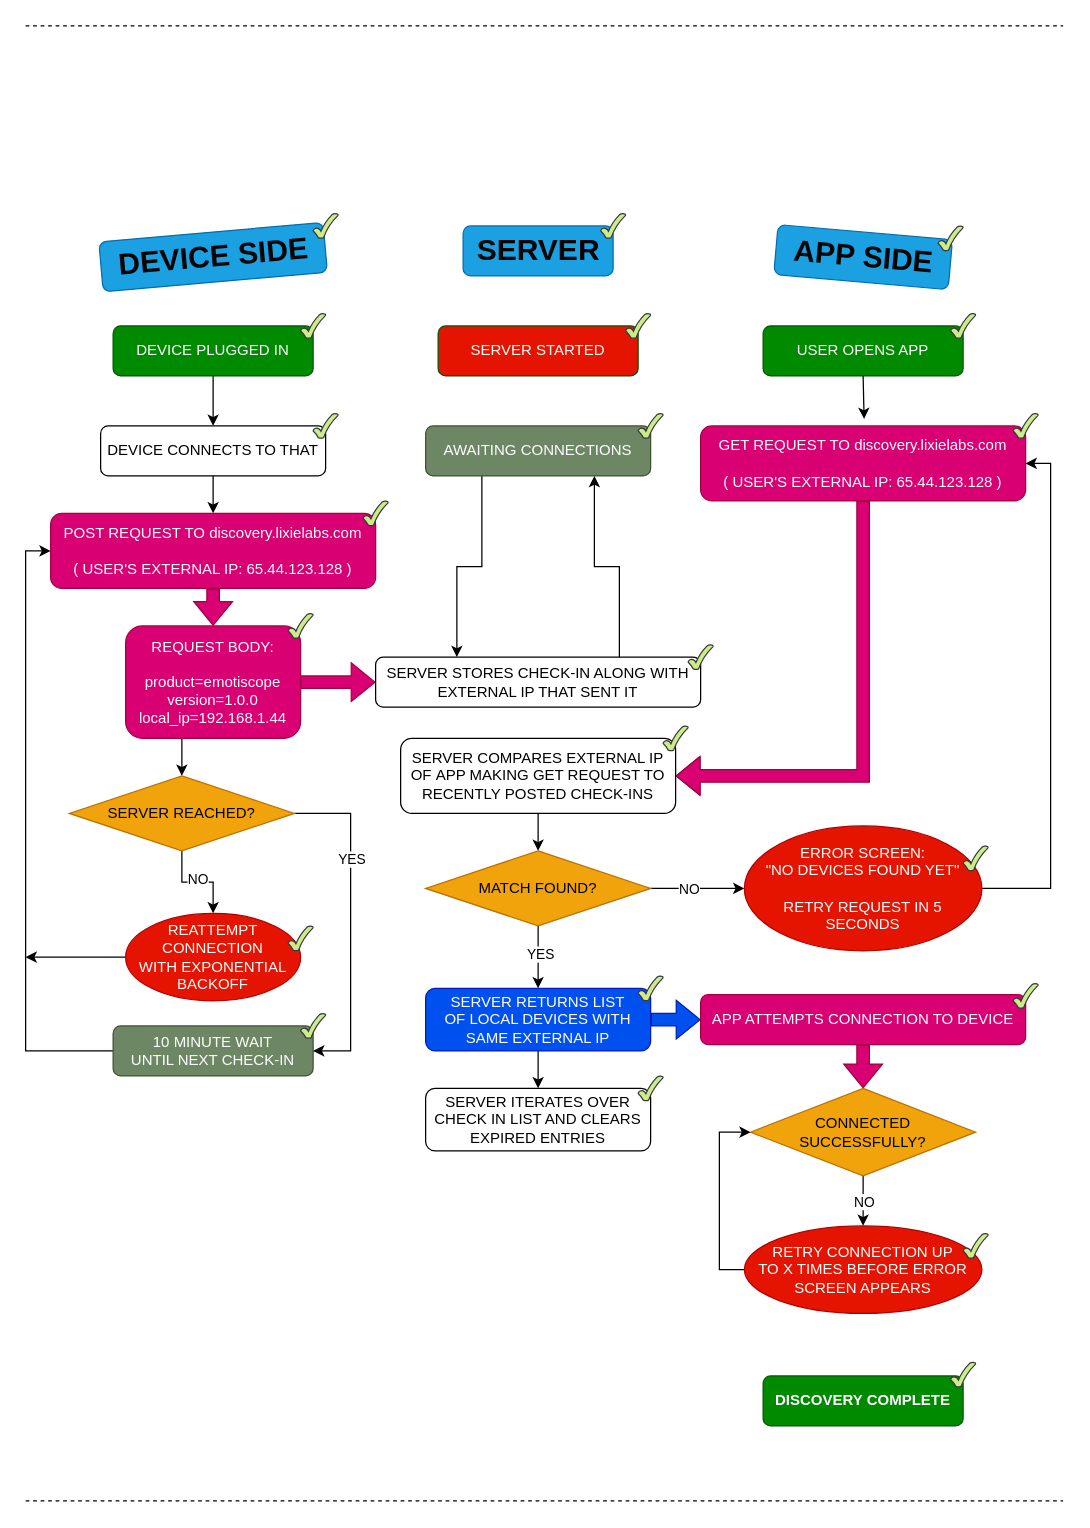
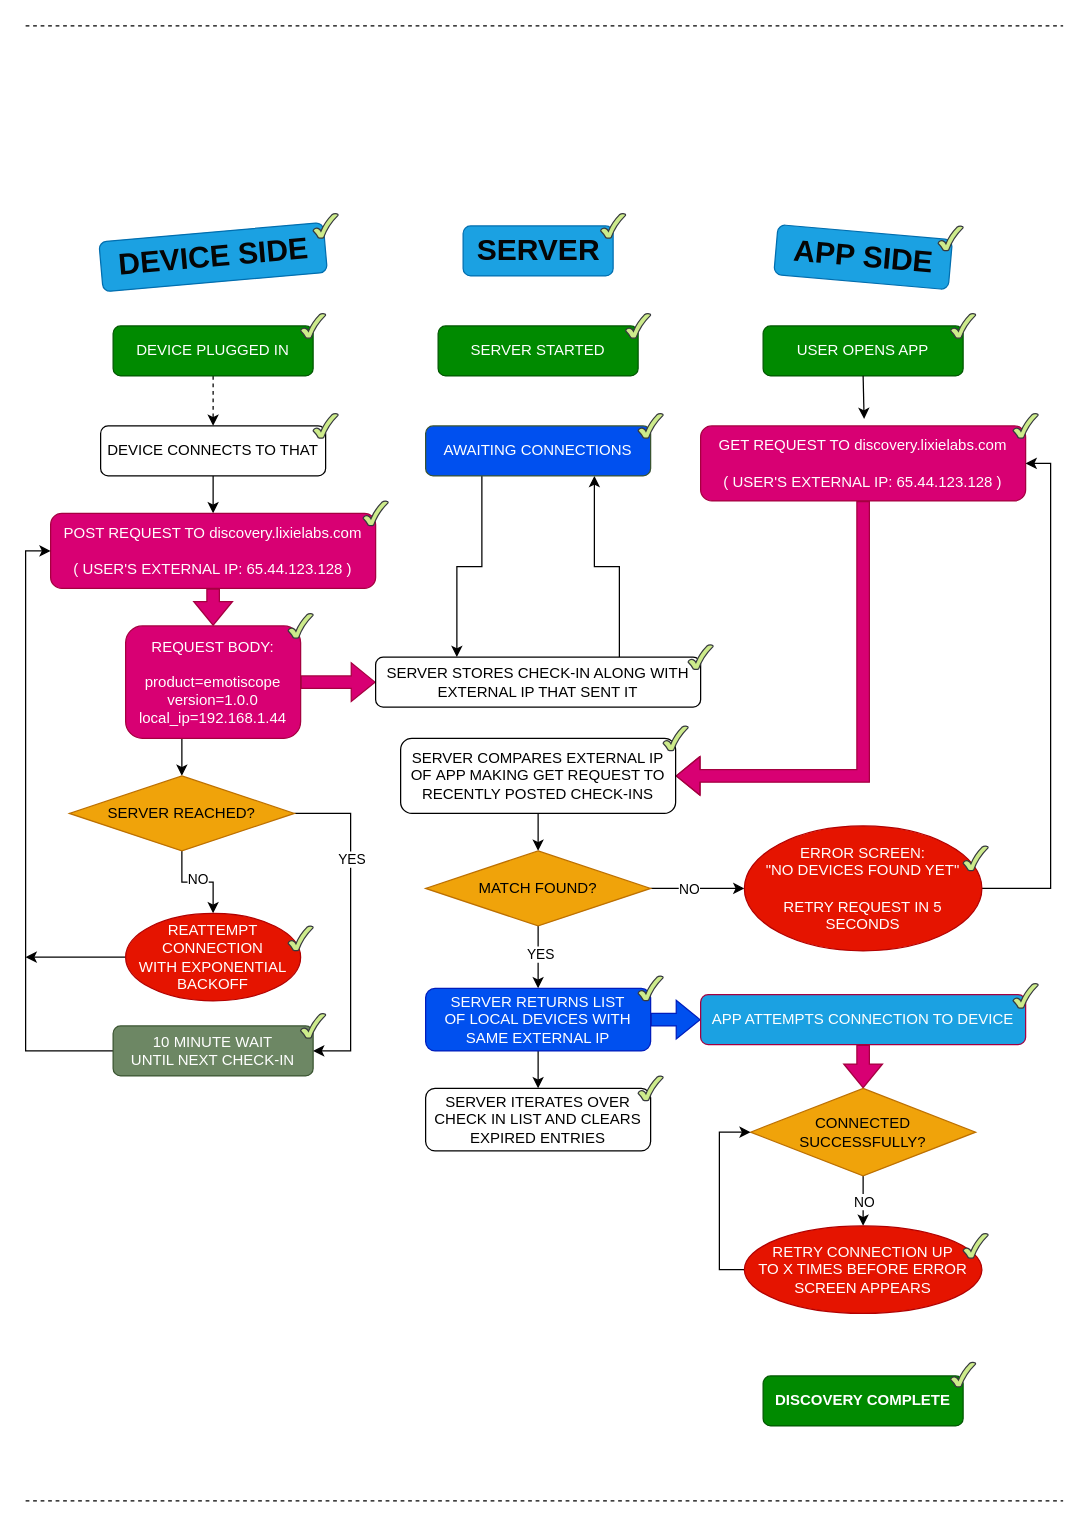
node "SERVER STARTED": fillcolor #e51400 -> #008a00
edge "DEVICE PLUGGED IN" -> "DEVICE CONNECTS TO THAT": style solid -> dashed
node "AWAITING CONNECTIONS": fillcolor #6d8764 -> #0050ef
node "APP ATTEMPTS CONNECTION TO DEVICE": fillcolor #d80073 -> #1ba1e2
